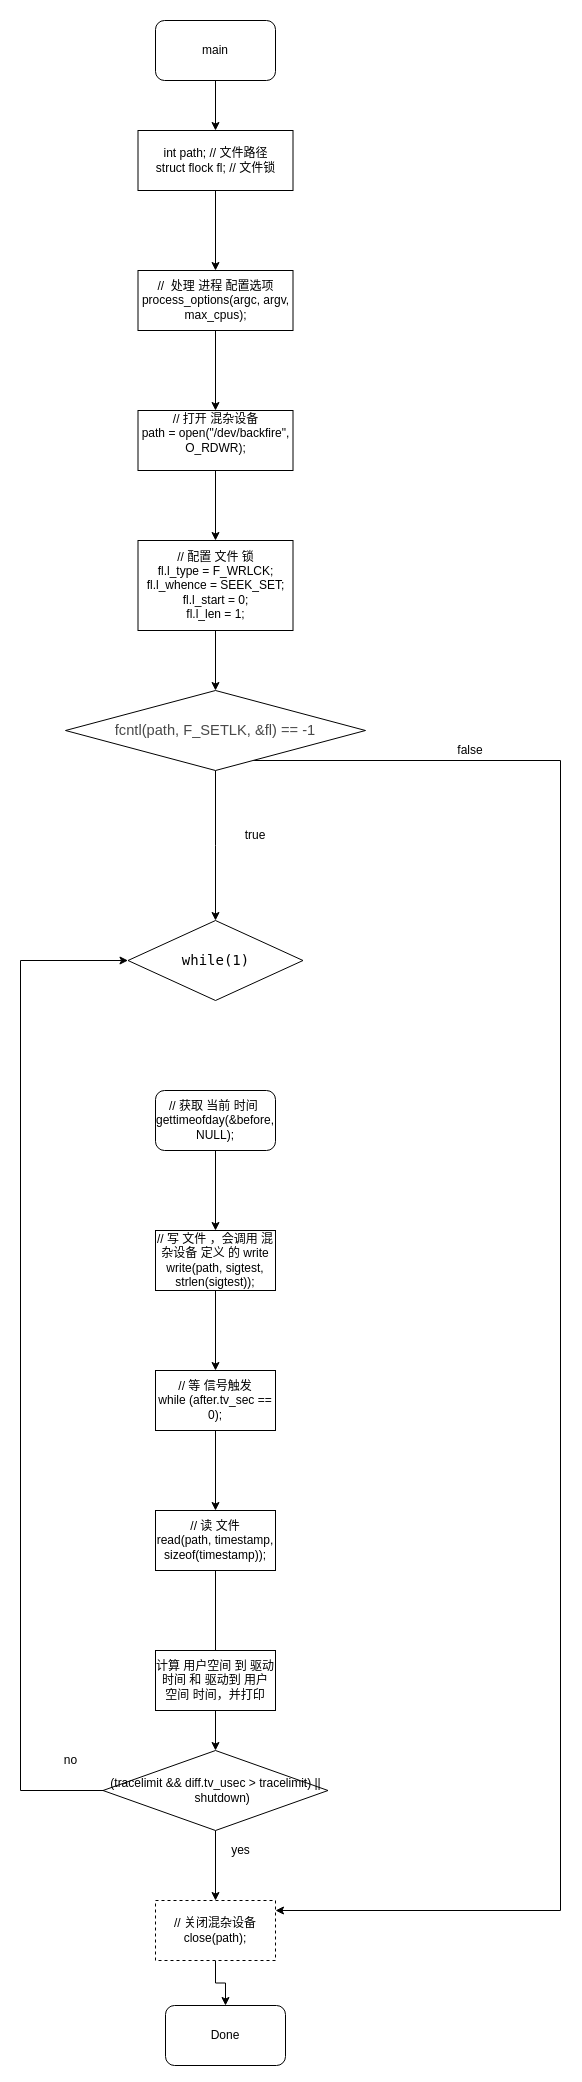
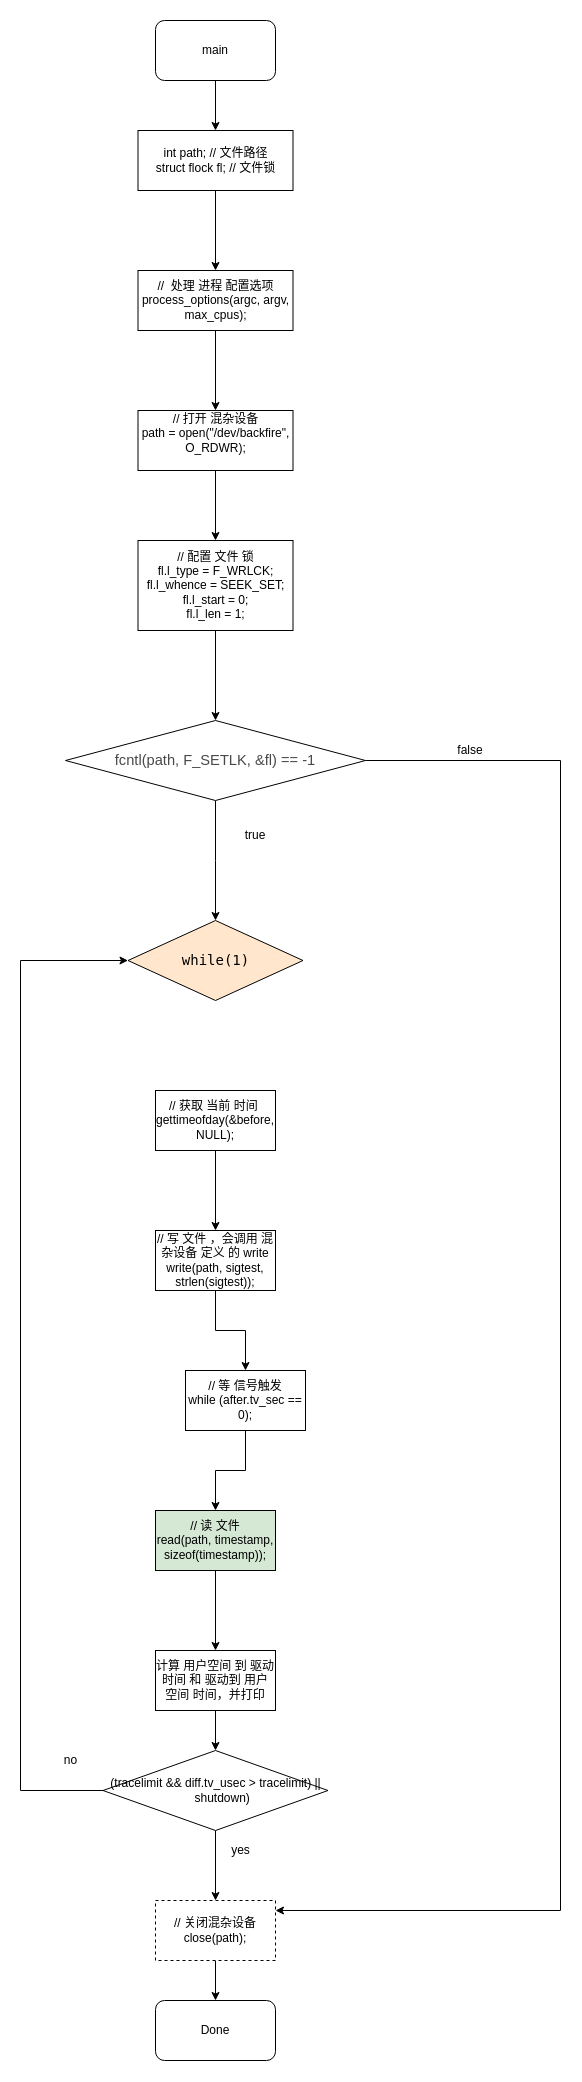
node "fcntl(path, F_SETLK, &fl) == -1": moved (216, 731) -> (216, 761)
node "while(1)": fillcolor #ffffff -> #ffe6cc
node "// 获取 当前 时间 gettimeofday(&before, NULL);": shape rounded rectangle -> rectangle
node "// 等 信号触发 while (after.tv_sec == 0);": moved (216, 1401) -> (246, 1401)
node "// 读 文件 read(path, timestamp, sizeof(timestamp));": fillcolor #ffffff -> #d5e8d4
edge "// 读 文件 read(path, timestamp, sizeof(timestamp));" -- "计算 用户空间 到 驱动 时间 和 驱动到 用户 空间 时间，并打印": arrowhead none -> classic
node "Done": moved (226, 2036) -> (216, 2031)
